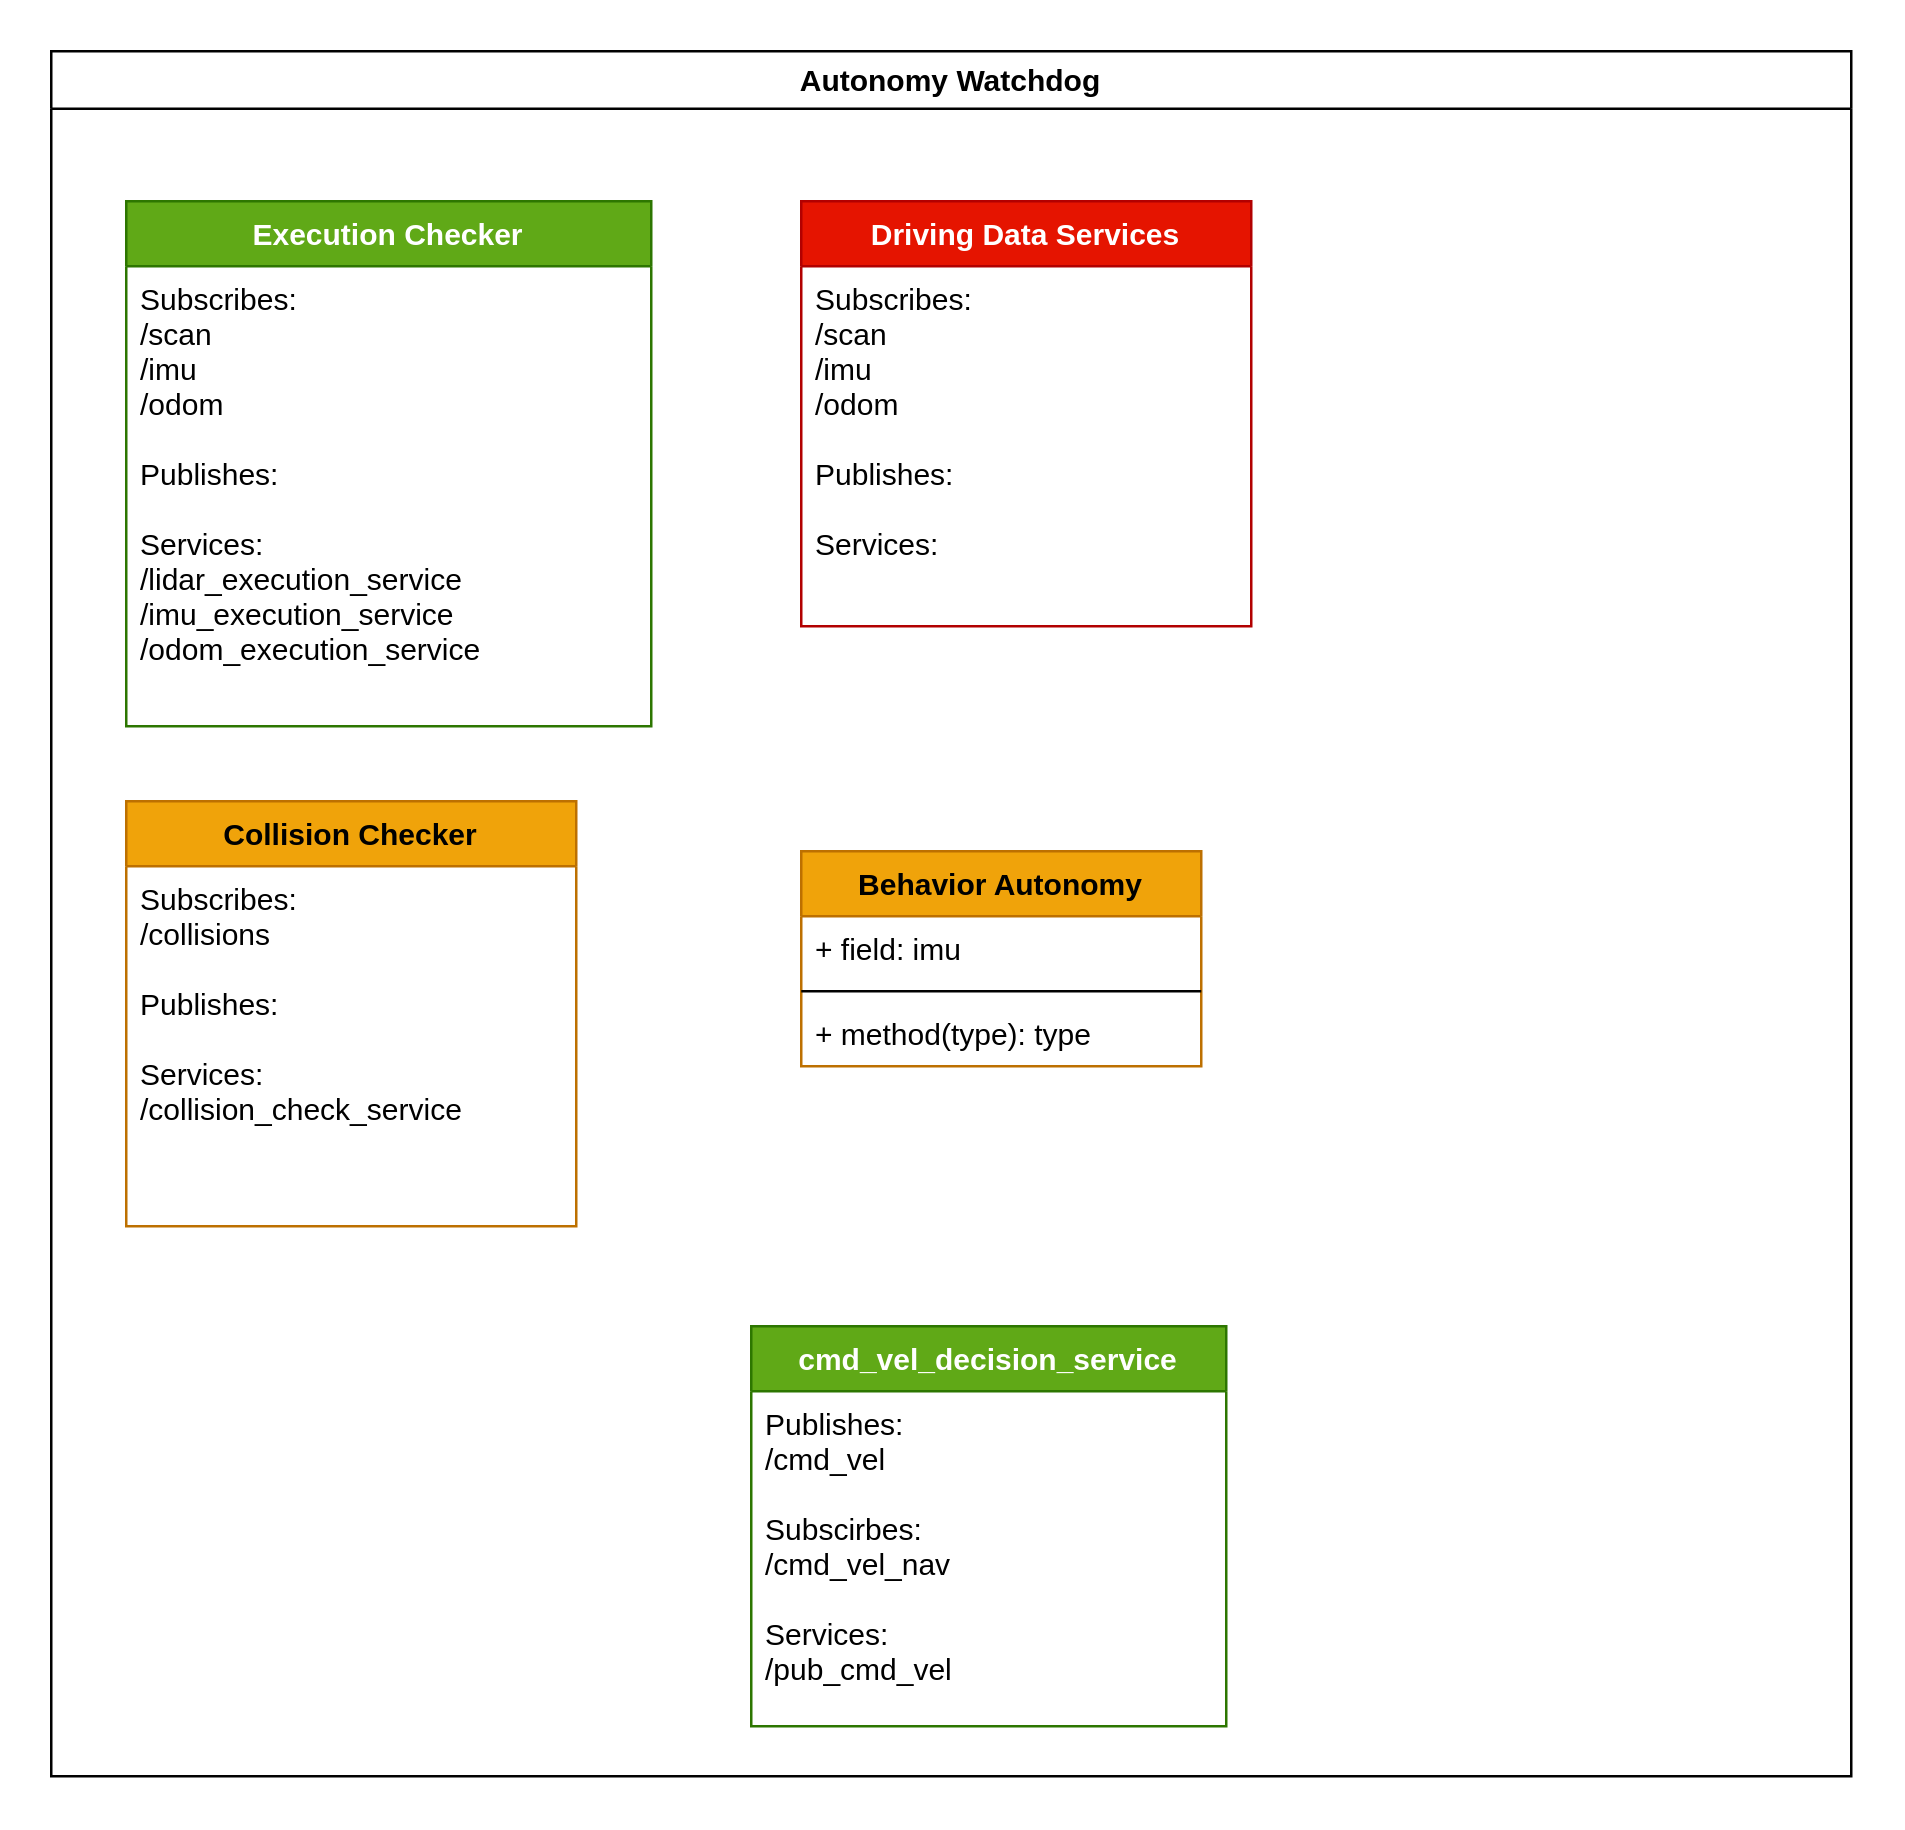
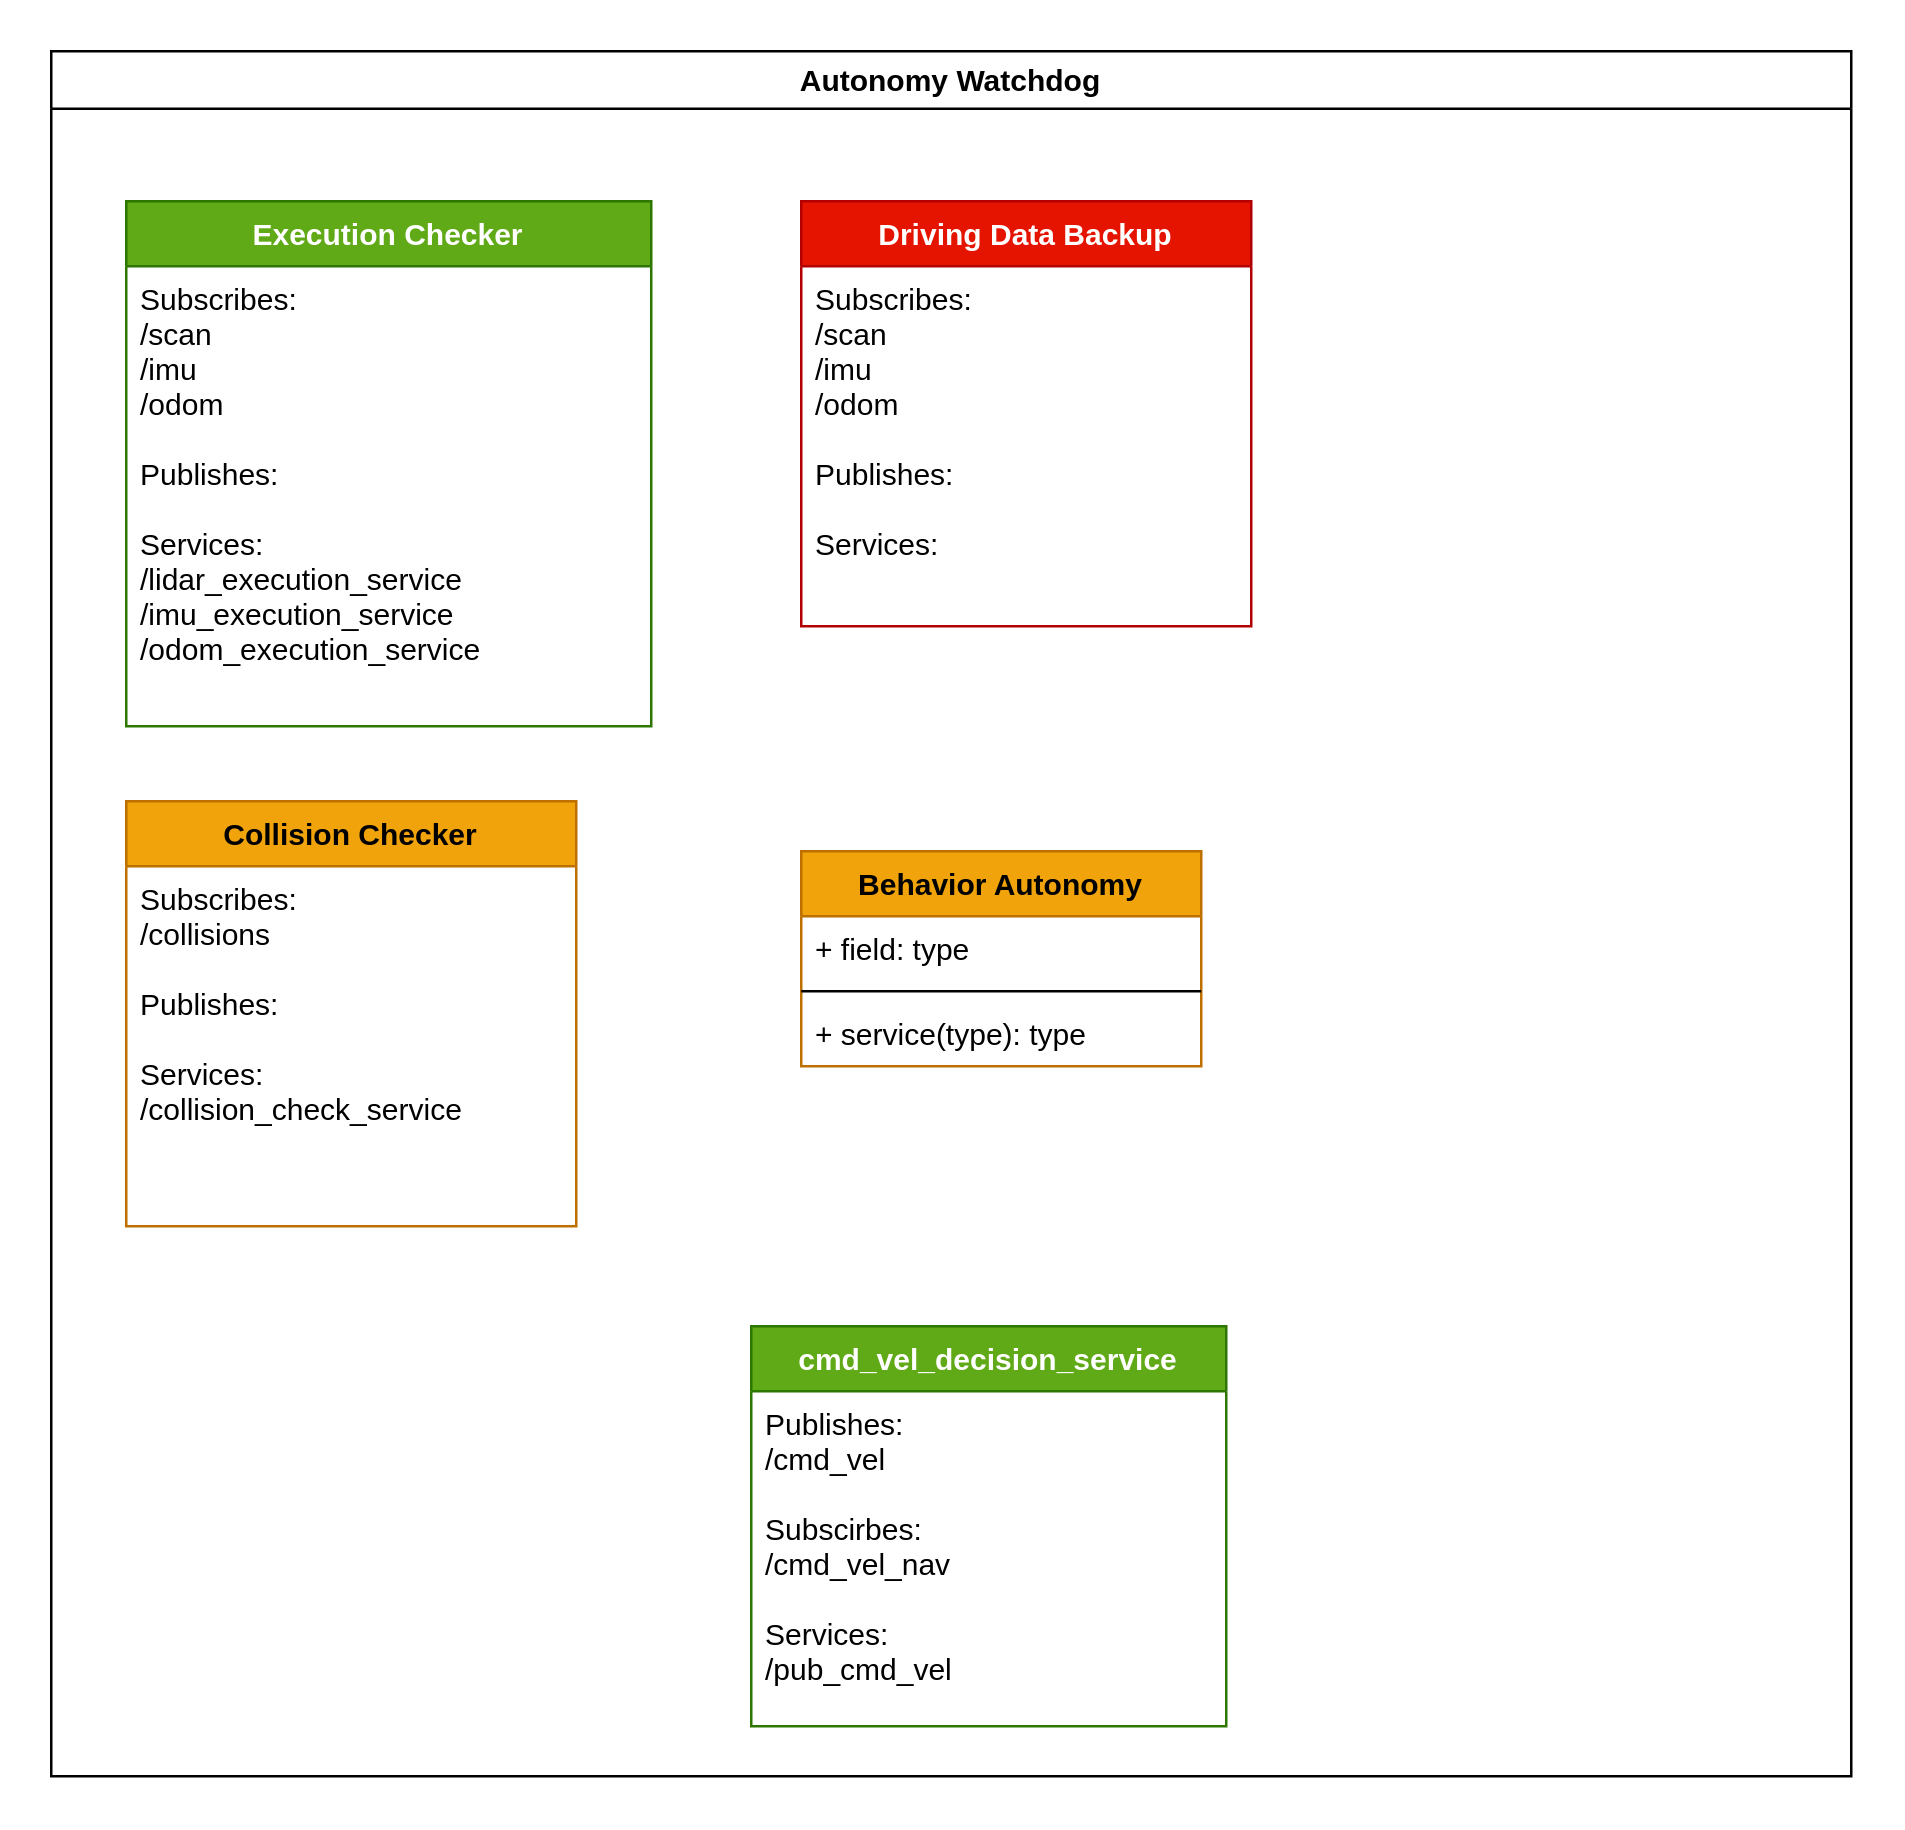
node "Driving Data Services": label "Driving Data Services" -> "Driving Data Backup"
node "+ field: imu": label "+ field: imu" -> "+ field: type"
node "+ method(type): type": label "+ method(type): type" -> "+ service(type): type"
